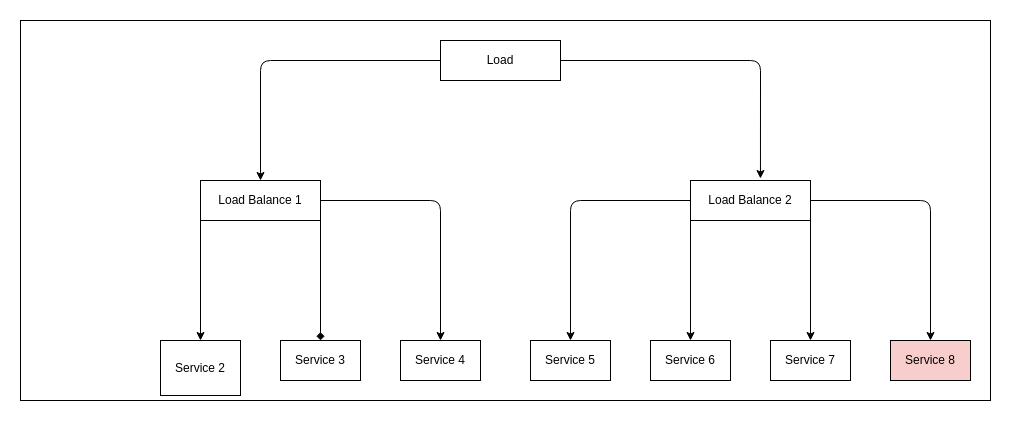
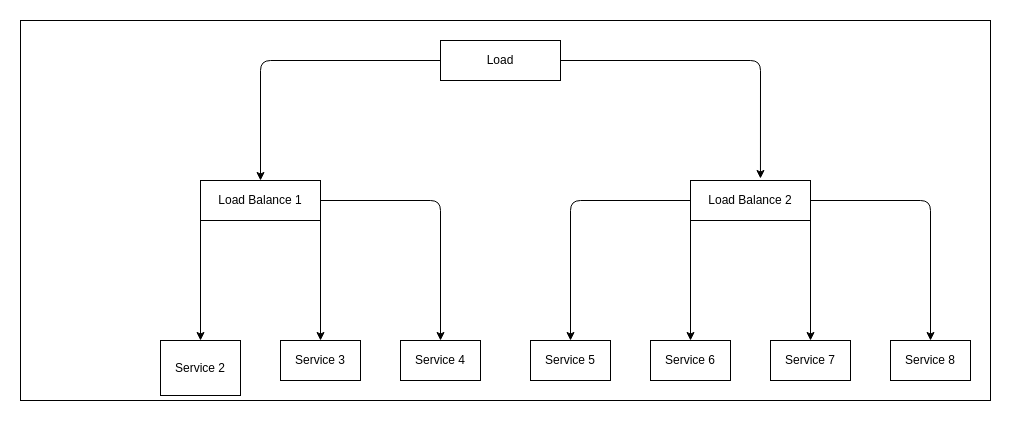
edge "Load Balance 1" -> "Service 3": arrowhead diamond -> classic
node "Service 8": fillcolor #f8cecc -> #ffffff
